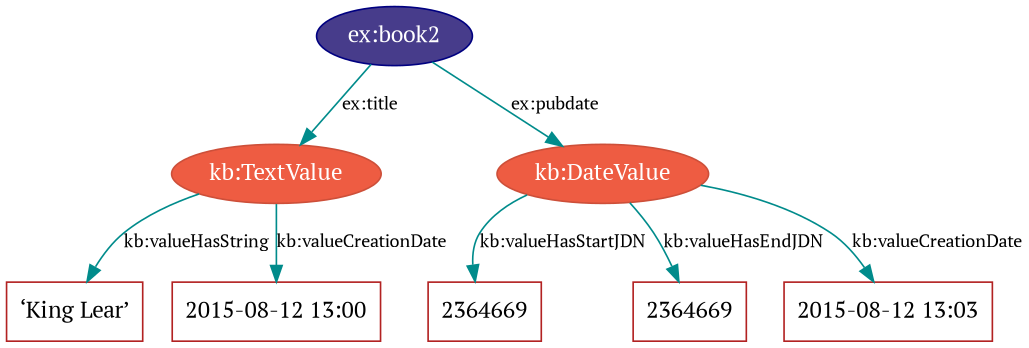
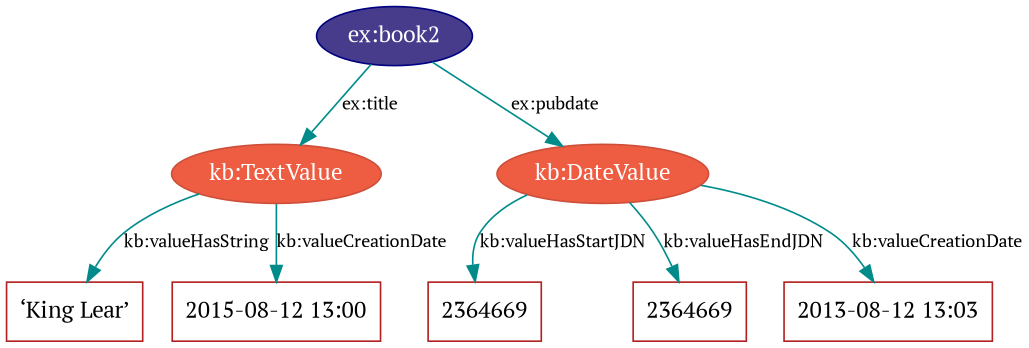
node "2015-08-12 13:03": label "2015-08-12 13:03" -> "2013-08-12 13:03"
